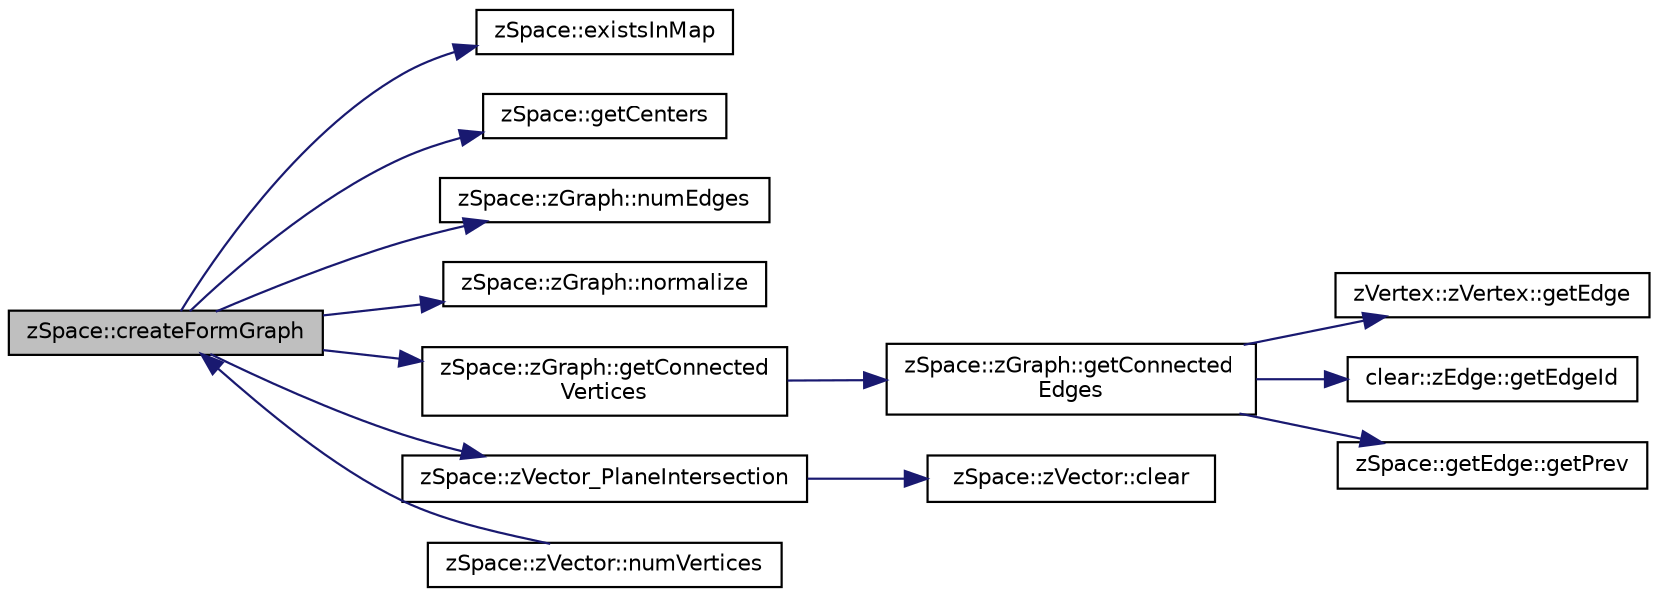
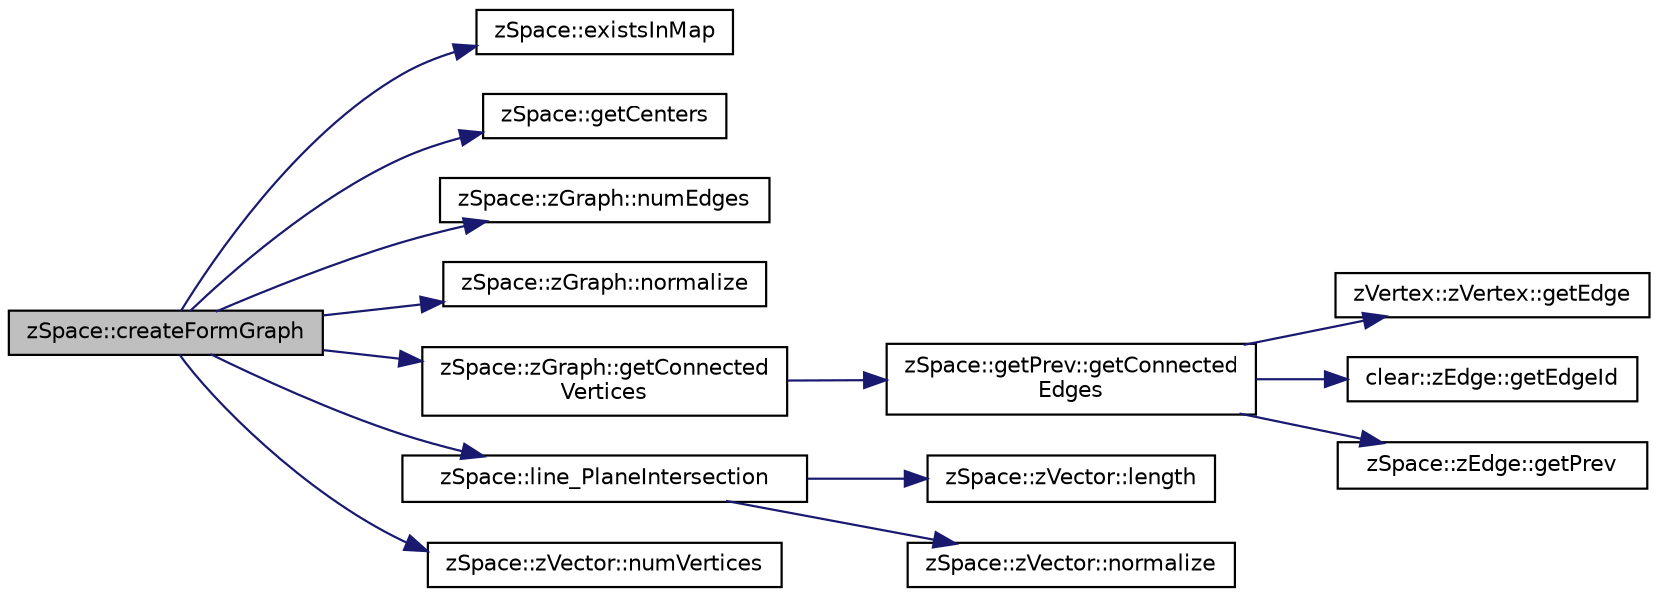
node "zSpace::zGraph::getConnected Edges": label "zSpace::zGraph::getConnected Edges" -> "zSpace::getPrev::getConnected Edges"
node "zSpace::getEdge::getPrev": label "zSpace::getEdge::getPrev" -> "zSpace::zEdge::getPrev"
node "zSpace::zVector_PlaneIntersection": label "zSpace::zVector_PlaneIntersection" -> "zSpace::line_PlaneIntersection"
node "zSpace::zVector::clear": label "zSpace::zVector::clear" -> "zSpace::zVector::length"
edge "zSpace::zVector::numVertices" -> "zSpace::createFormGraph": reversed
node "zSpace::zVector::normalize": added
